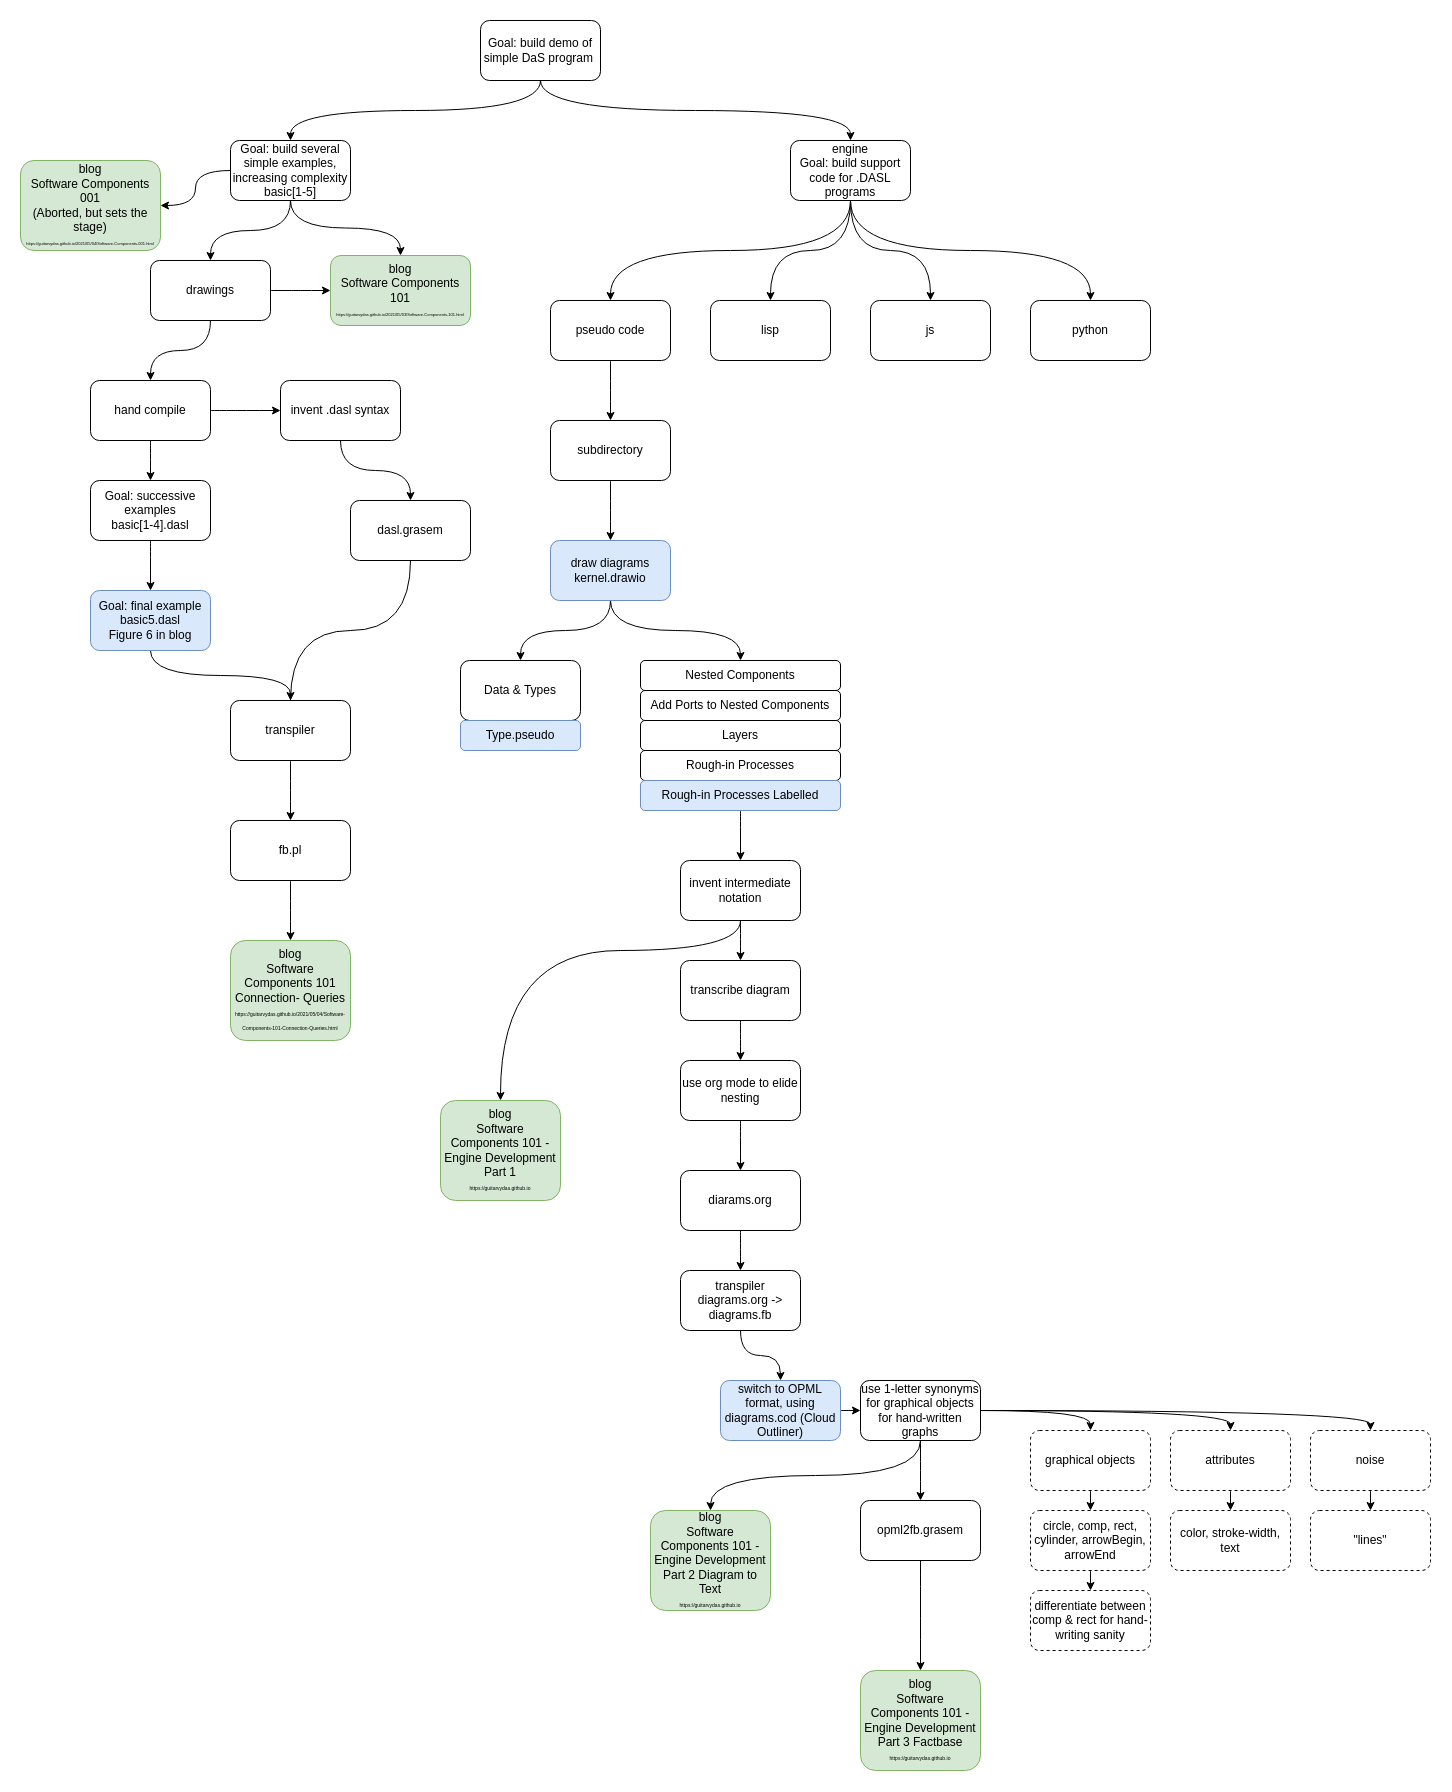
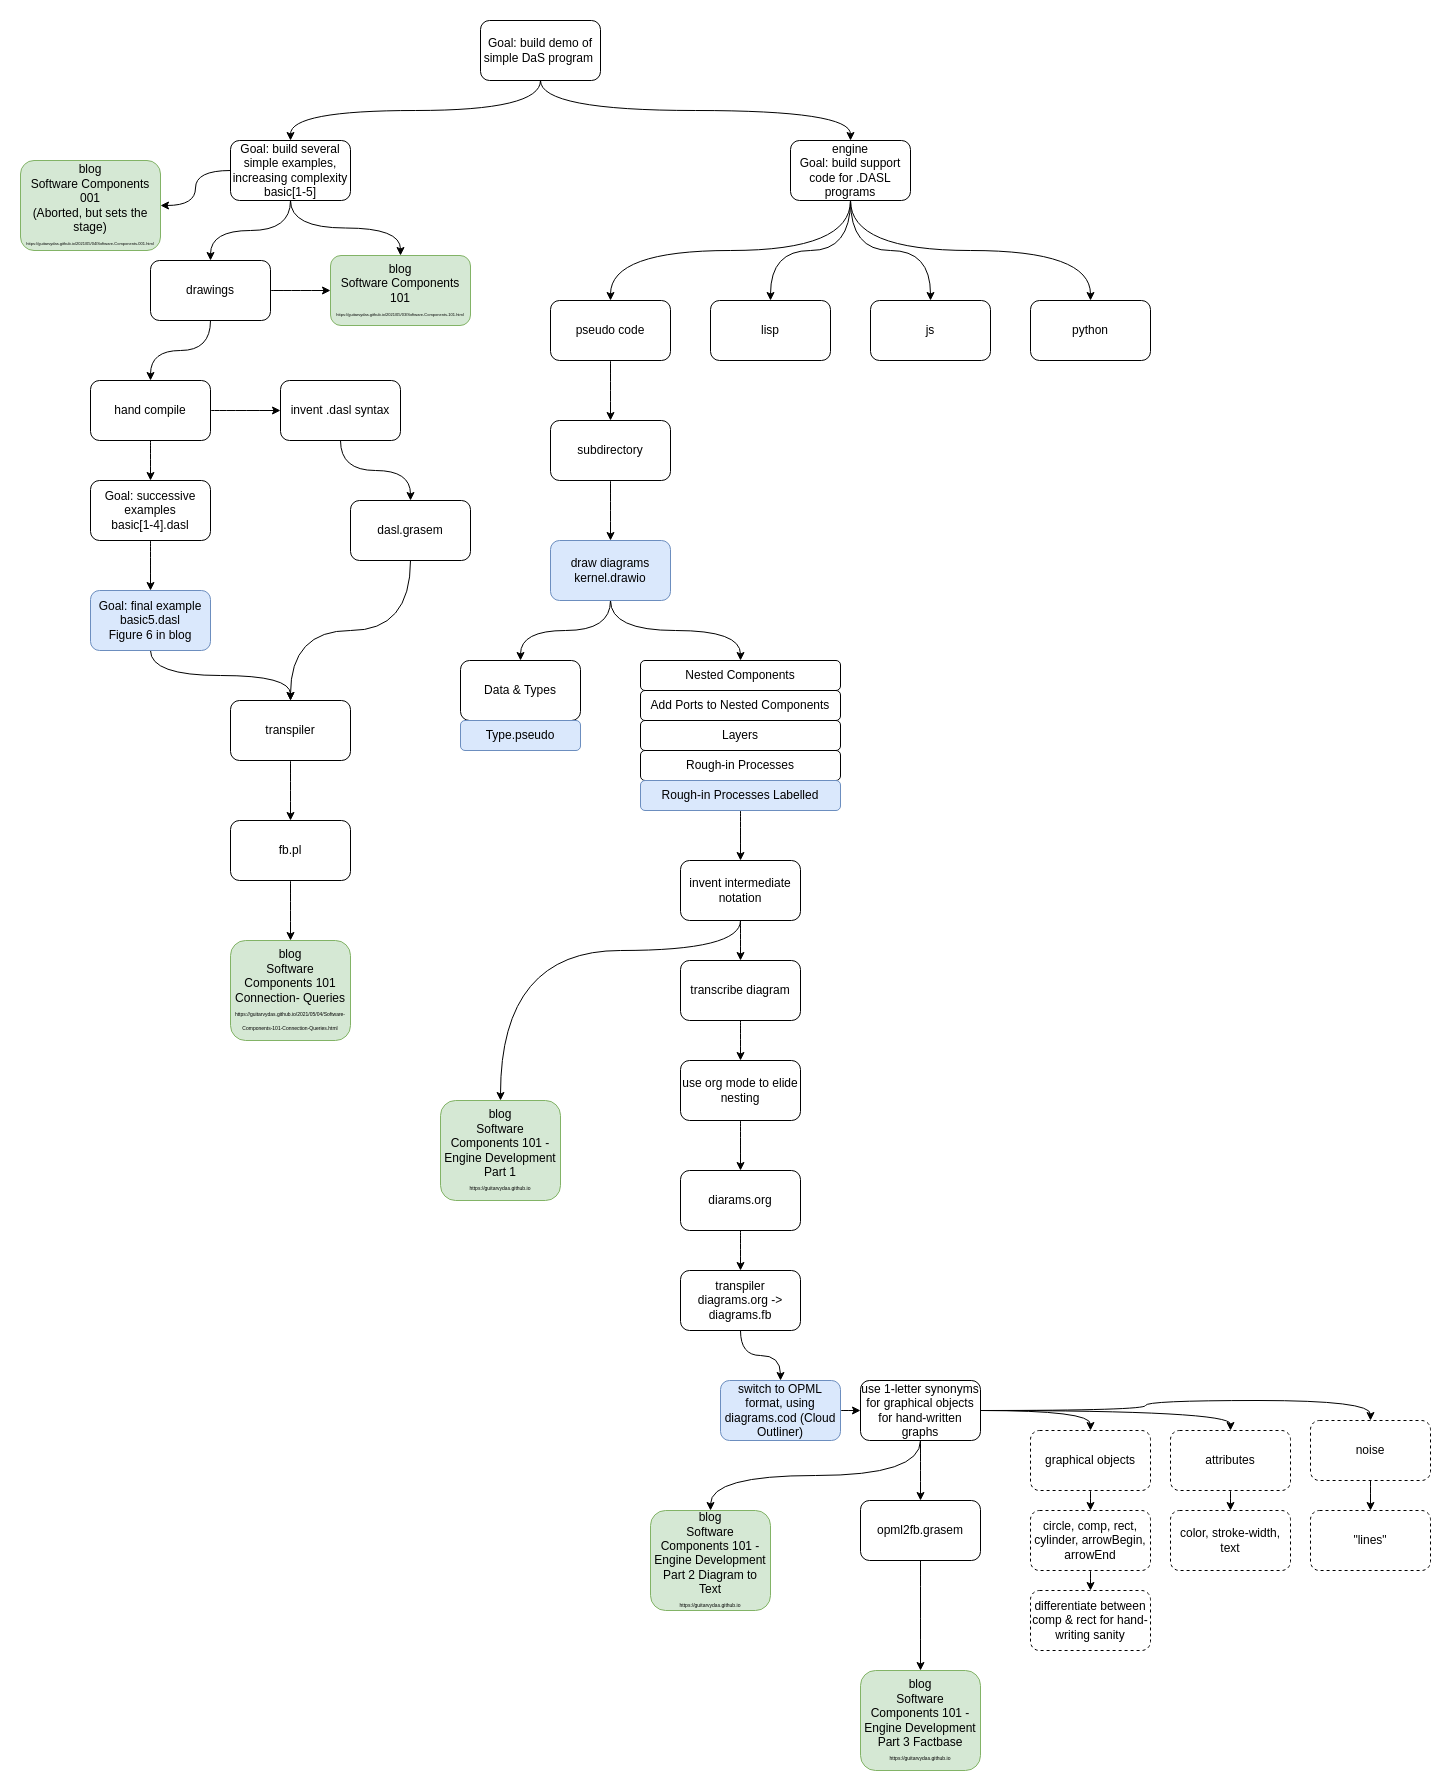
edge "dasl.grasem" -- "transpiler": arrowhead none -> classic
node "noise": moved (1371, 1461) -> (1371, 1451)
